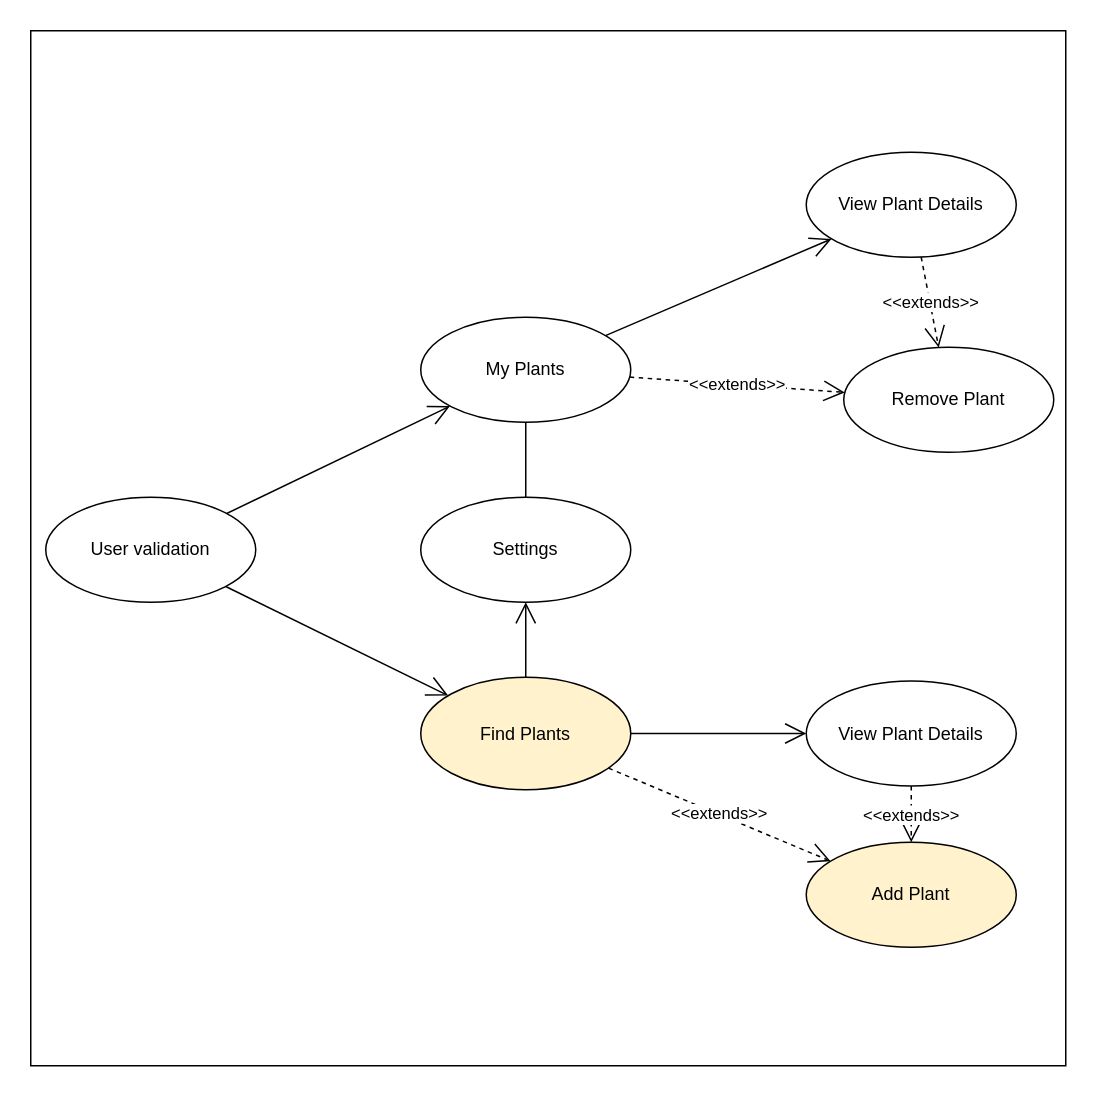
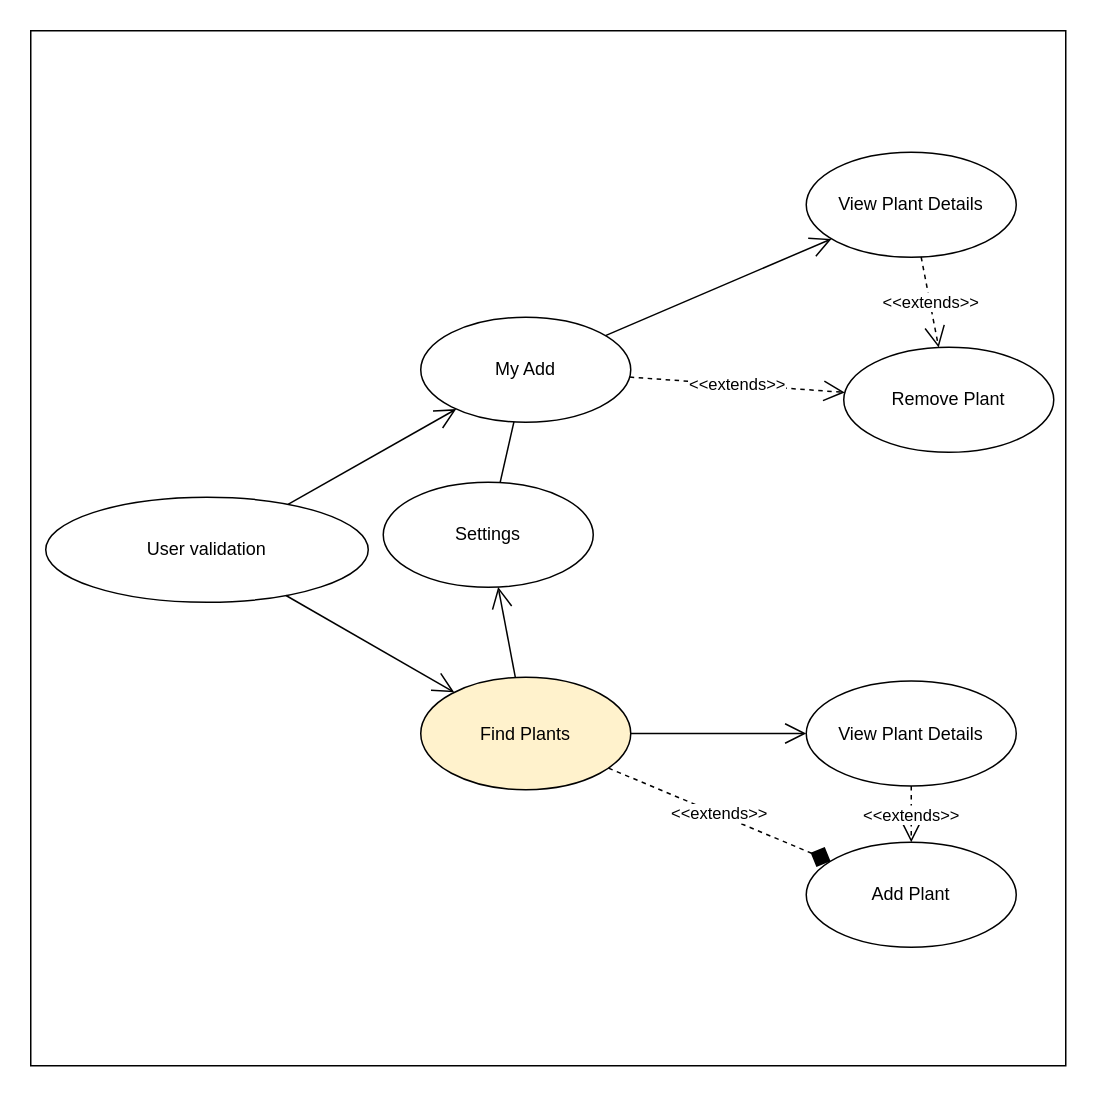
node "My Plants": label "My Plants" -> "My Add"
node "User validation": size 210x105 -> 323x105
node "Settings": moved (526, 550) -> (488, 535)
edge "Find Plants" -> "Add Plant": arrowhead open -> diamond
node "Add Plant": fillcolor #fff2cc -> #ffffff
